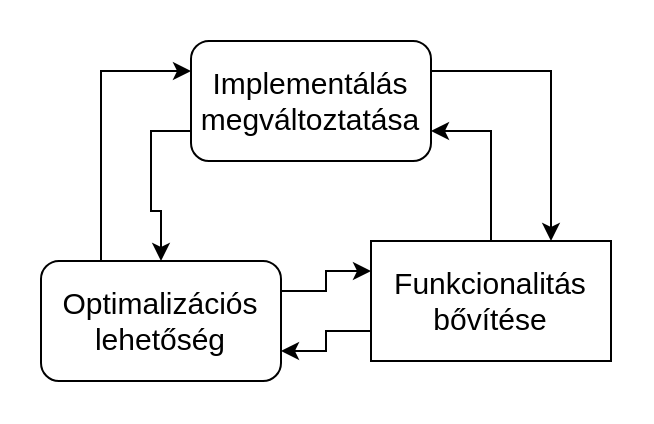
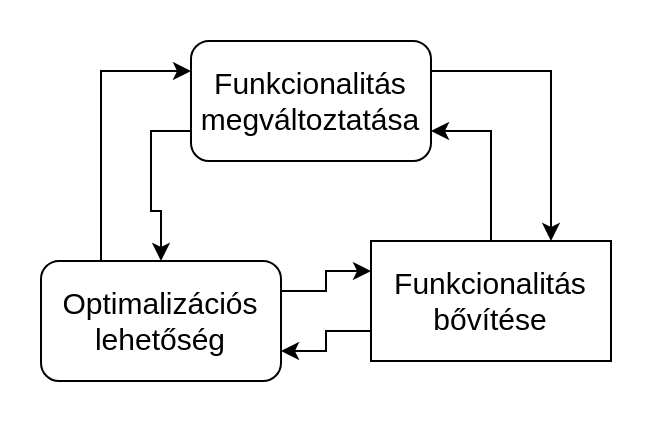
node "Implementálás megváltoztatása": label "Implementálás megváltoztatása" -> "Funkcionalitás megváltoztatása"
